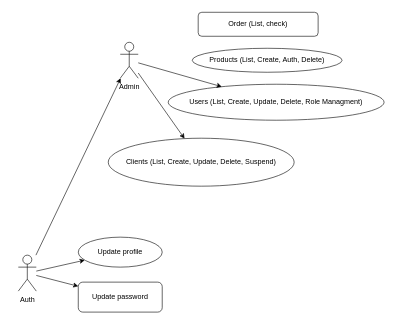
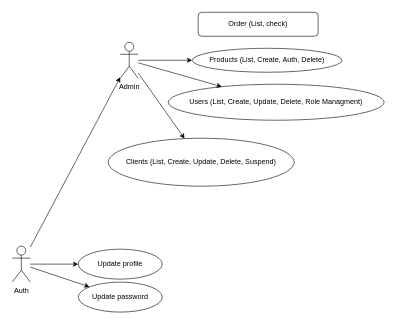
edge "Admin" -> "Products (List, Create, Auth, Delete)": added
node "Update profile": moved (120, 252) -> (120, 264)
node "Auth": moved (27, 273) -> (21, 264)
node "Update password": shape rounded rectangle -> ellipse
